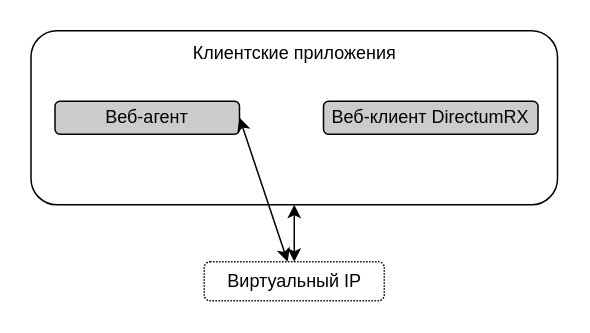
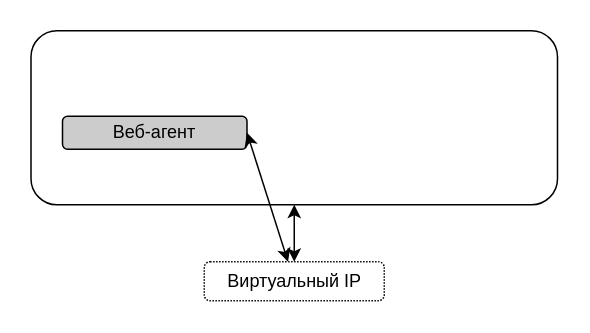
node "Клиентские приложения": removed
node "Веб-агент": moved (147, 118) -> (155, 133)
node "Веб-клиент DirectumRX": removed
